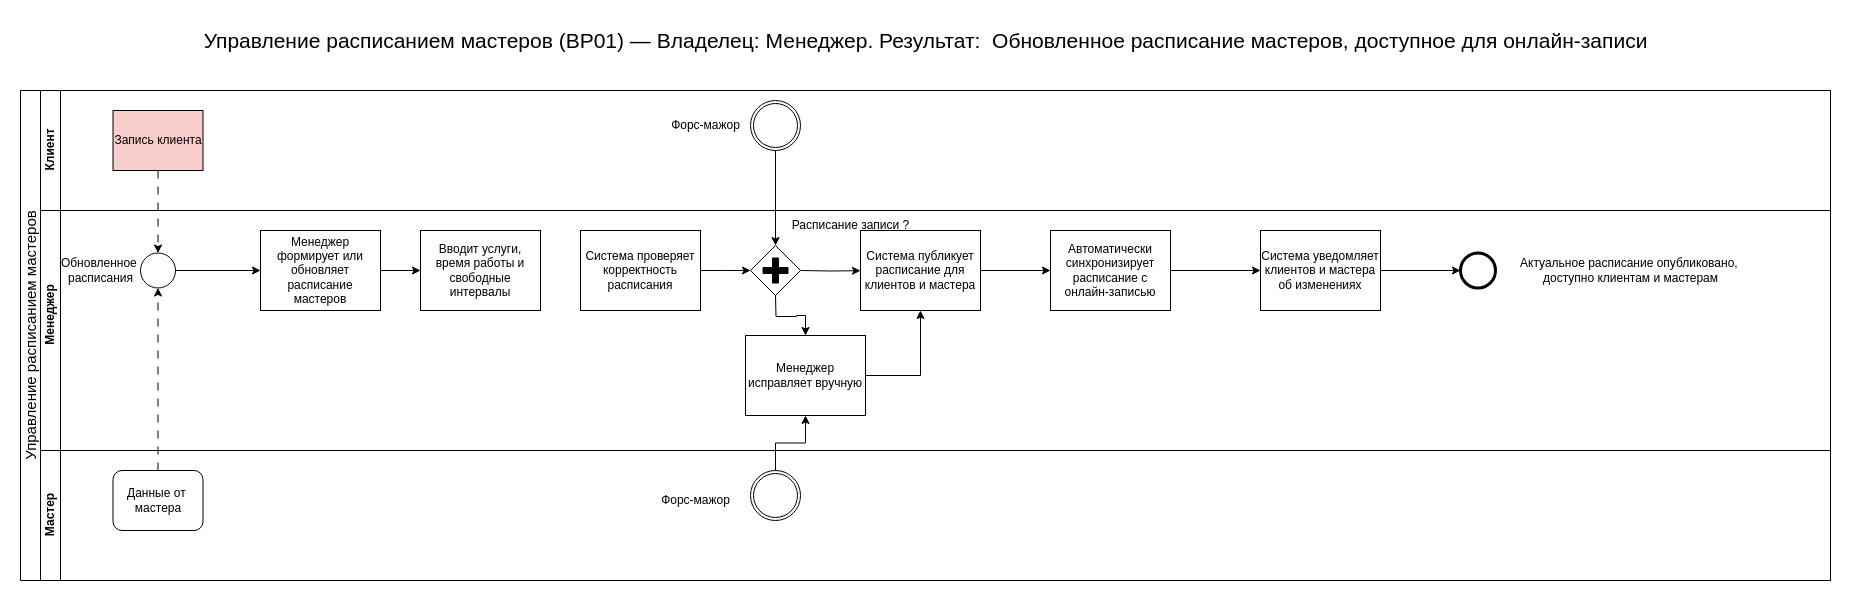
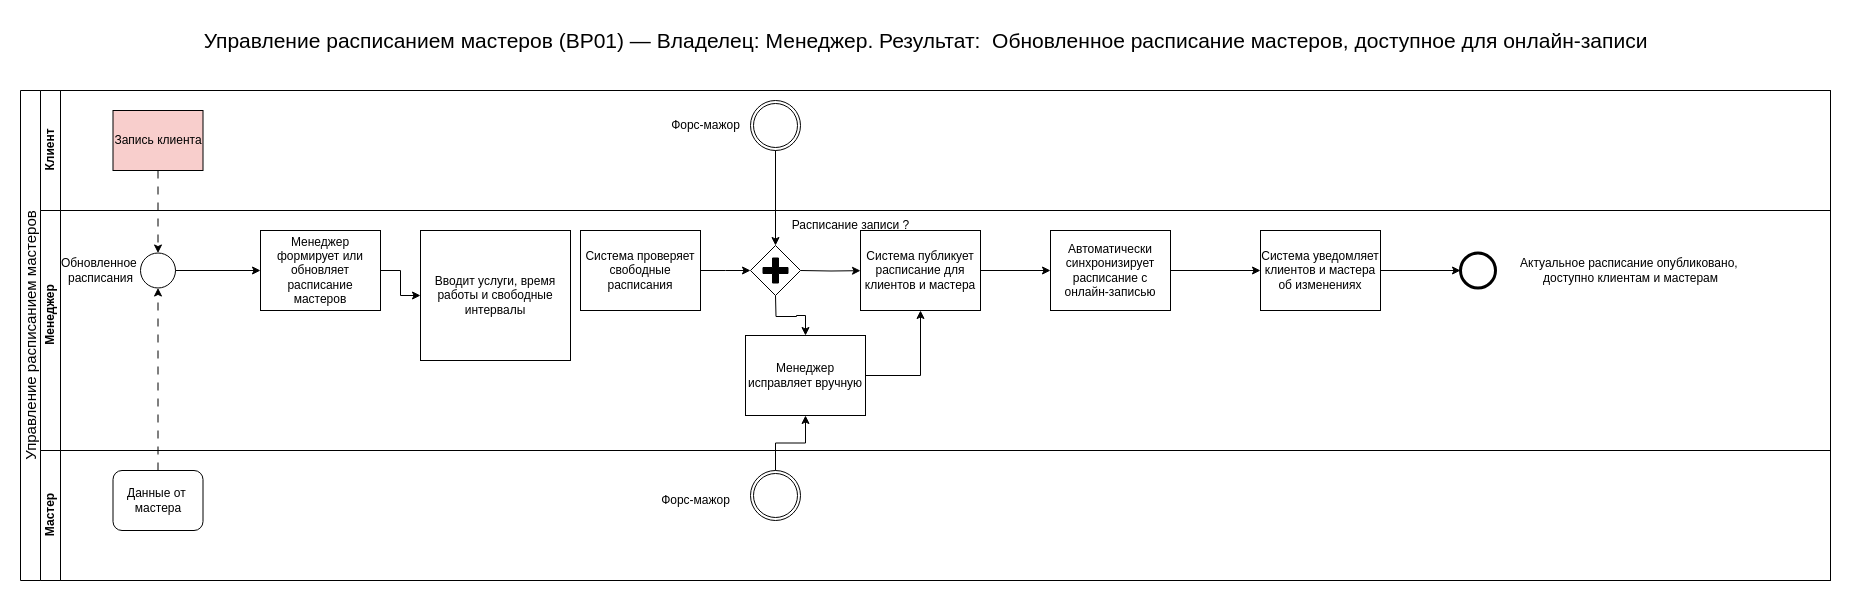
node "Вводит услуги, время работы и свободные интервалы": size 120x80 -> 150x130
node "Система проверяет корректность расписания": label "Система проверяет корректность расписания" -> "Система проверяет свободные расписания"
